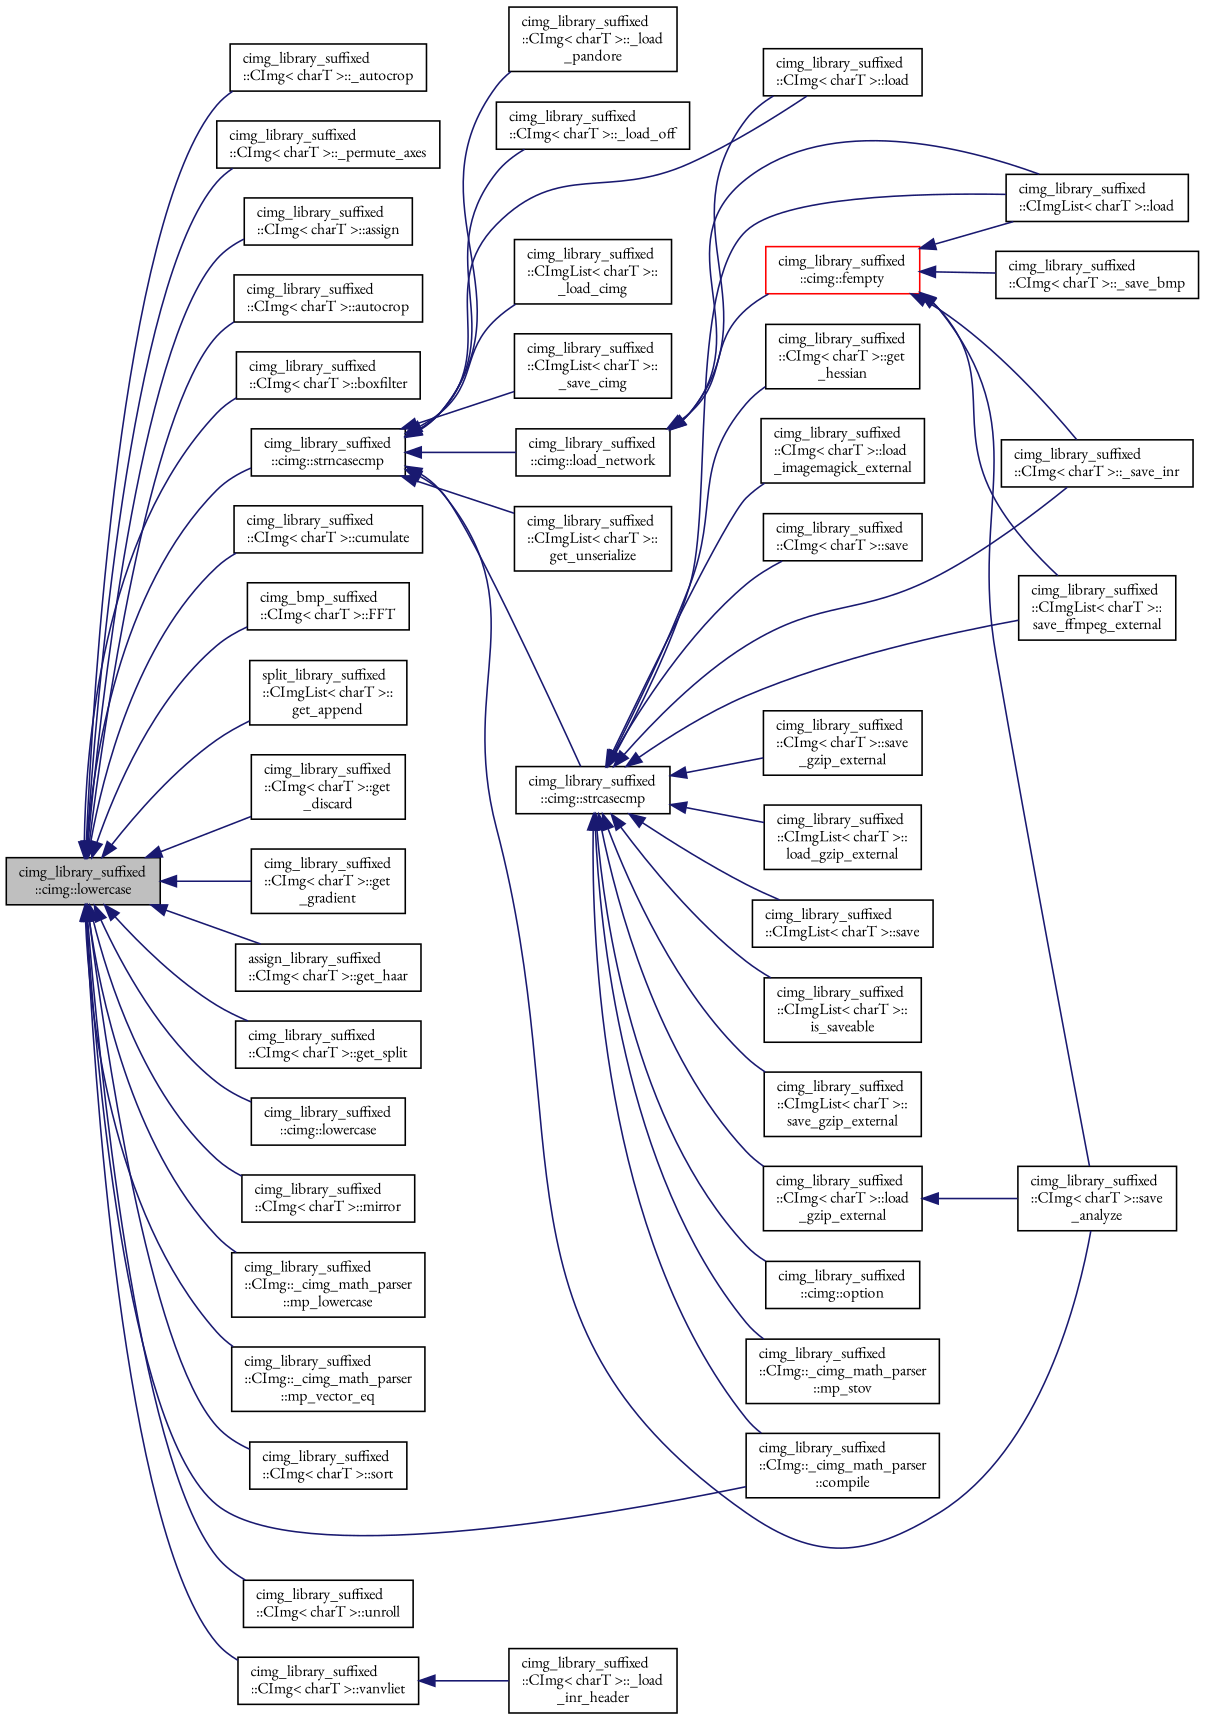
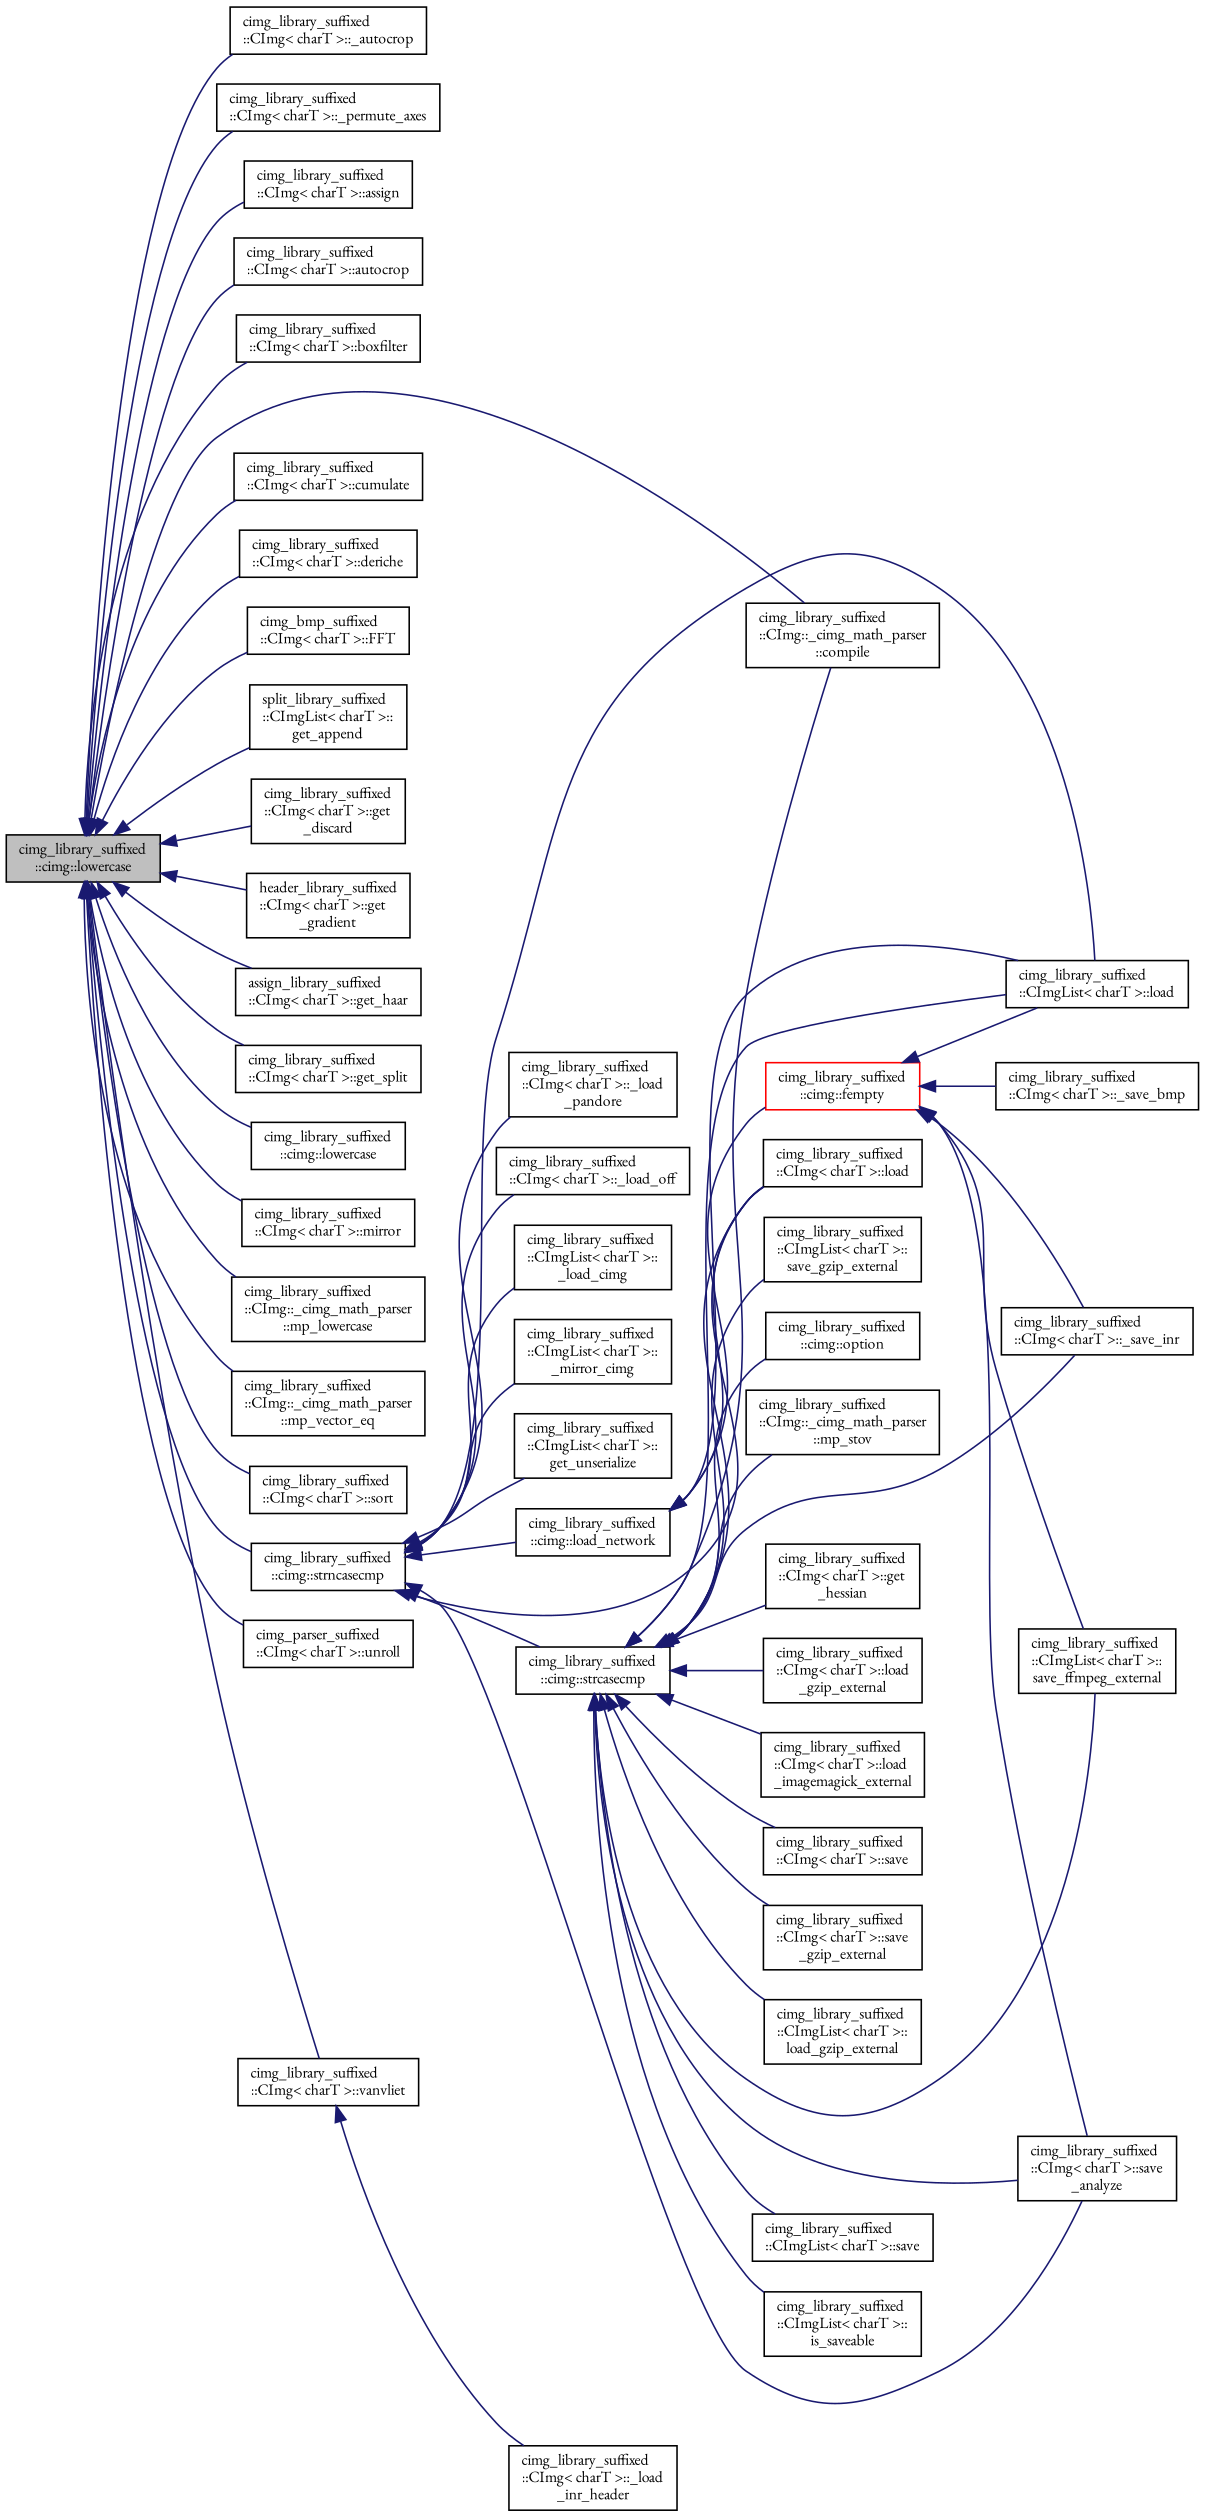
node "cimg_library_suffixed ::CImgList< charT >:: _save_cimg": label "cimg_library_suffixed ::CImgList< charT >:: _save_cimg" -> "cimg_library_suffixed ::CImgList< charT >:: _mirror_cimg"
node "cimg_library_suffixed ::CImg< charT >::deriche": added
edge "cimg_library_suffixed ::CImgList< charT >::load" -> "cimg_library_suffixed ::cimg::strncasecmp": added
node "cimg_library_suffixed ::CImg< charT >::get _gradient": label "cimg_library_suffixed ::CImg< charT >::get _gradient" -> "header_library_suffixed ::CImg< charT >::get _gradient"
edge "cimg_library_suffixed ::CImg< charT >::save _analyze" -> "cimg_library_suffixed ::CImg< charT >::load _gzip_external": now "cimg_library_suffixed ::CImg< charT >::save _analyze" -> "cimg_library_suffixed ::cimg::strcasecmp"
edge "cimg_library_suffixed ::CImg< charT >::load" -> "cimg_library_suffixed ::cimg::strcasecmp": added
node "cimg_library_suffixed ::CImg< charT >::unroll": label "cimg_library_suffixed ::CImg< charT >::unroll" -> "cimg_parser_suffixed ::CImg< charT >::unroll"
